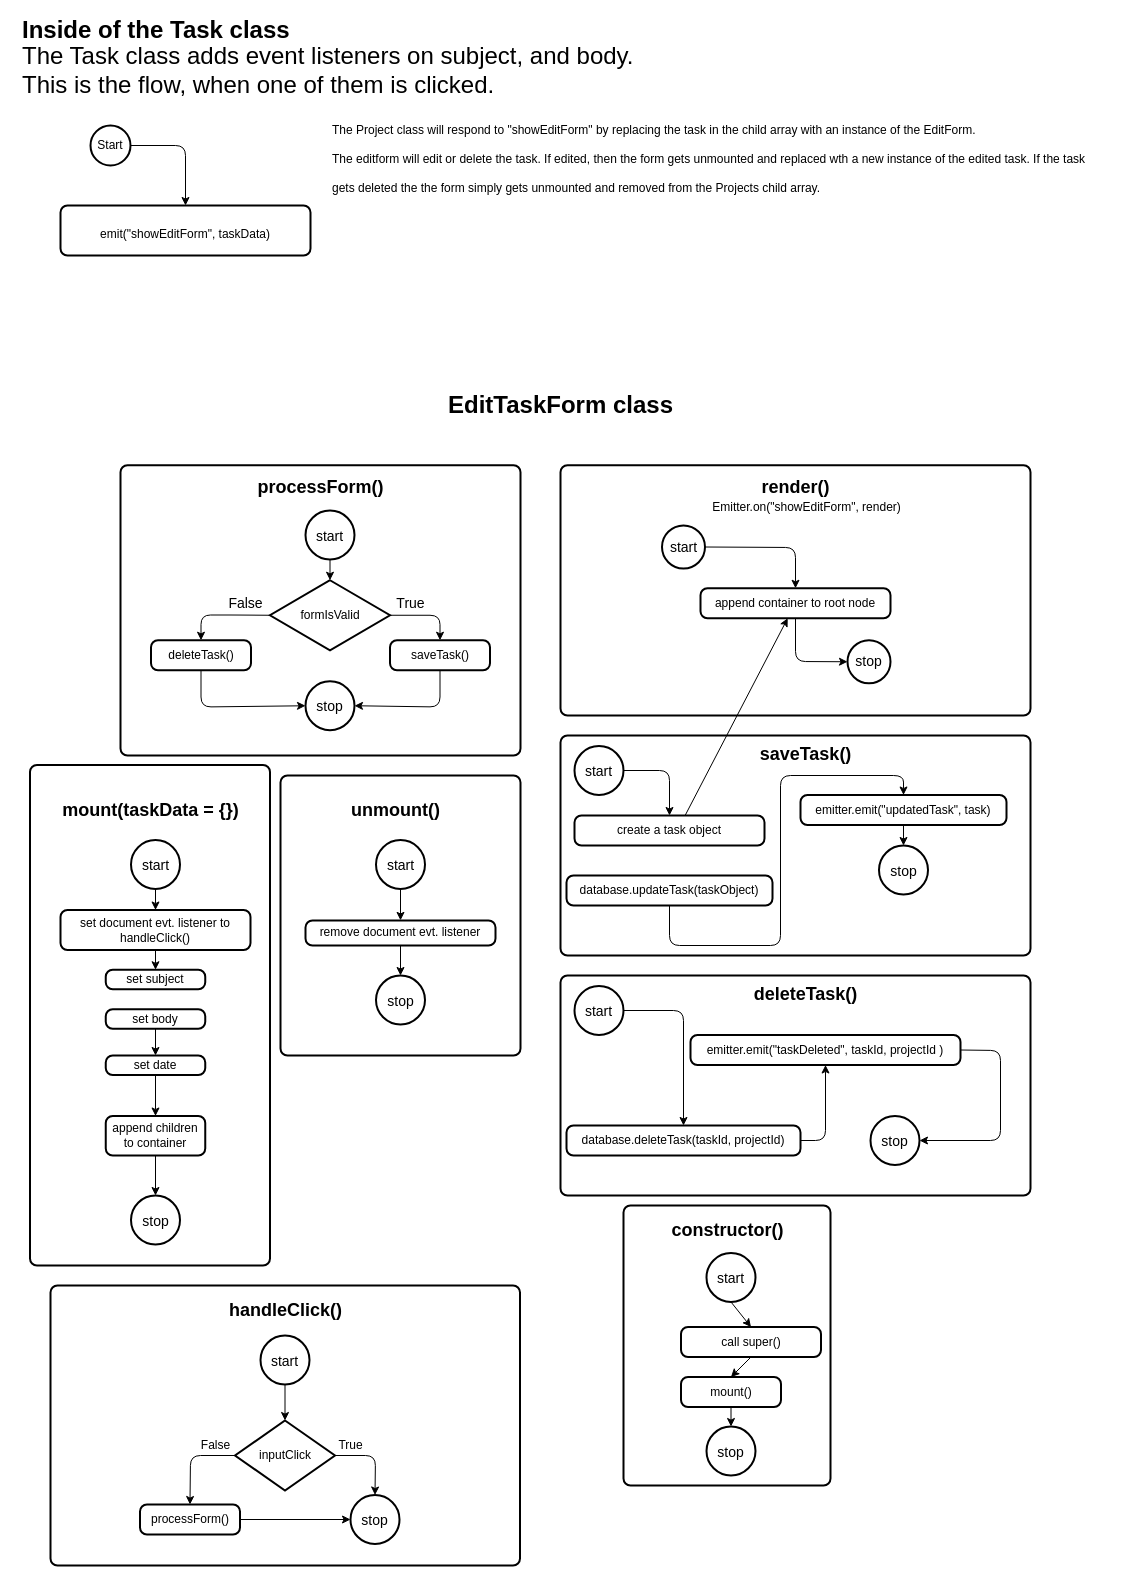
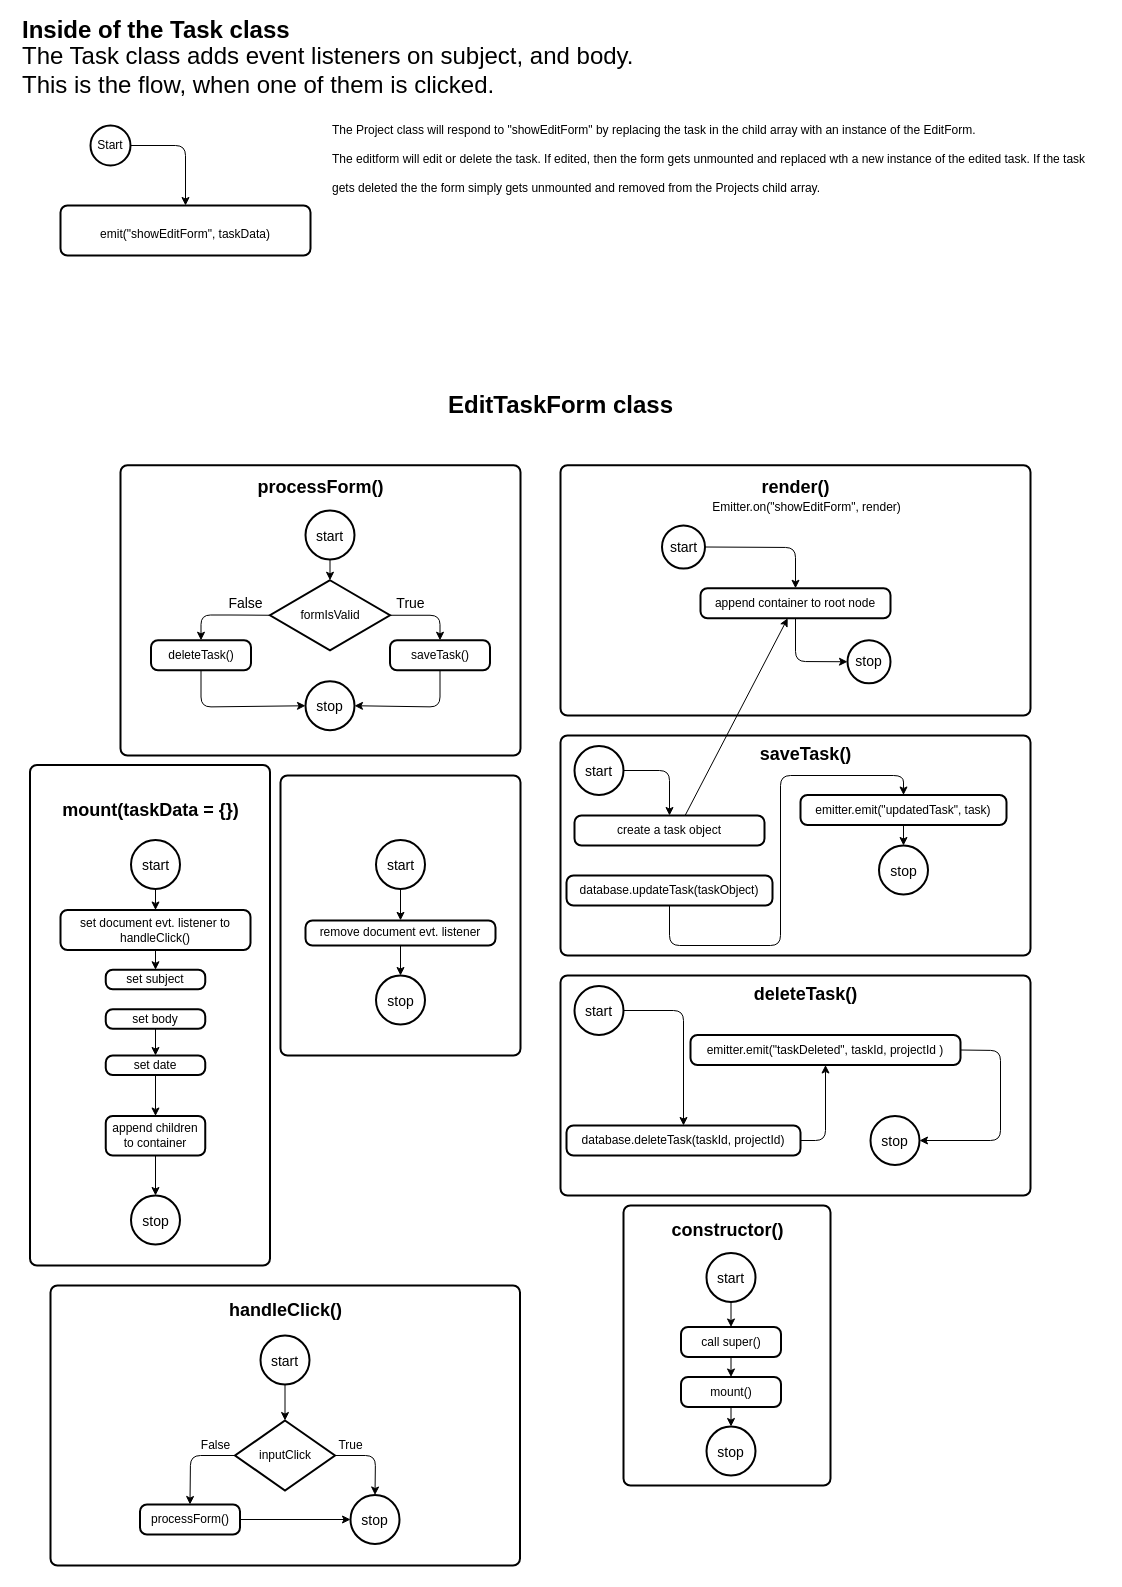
node "unmount()": removed
node "call super()": size 140x30 -> 100x30
